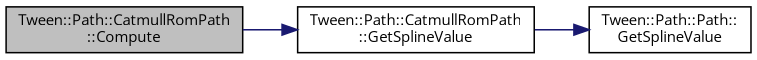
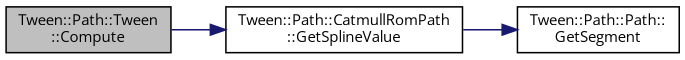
node "Tween::Path::CatmullRomPath ::Compute": label "Tween::Path::CatmullRomPath ::Compute" -> "Tween::Path::Tween ::Compute"
node "Tween::Path::Path:: GetSplineValue": label "Tween::Path::Path:: GetSplineValue" -> "Tween::Path::Path:: GetSegment"
